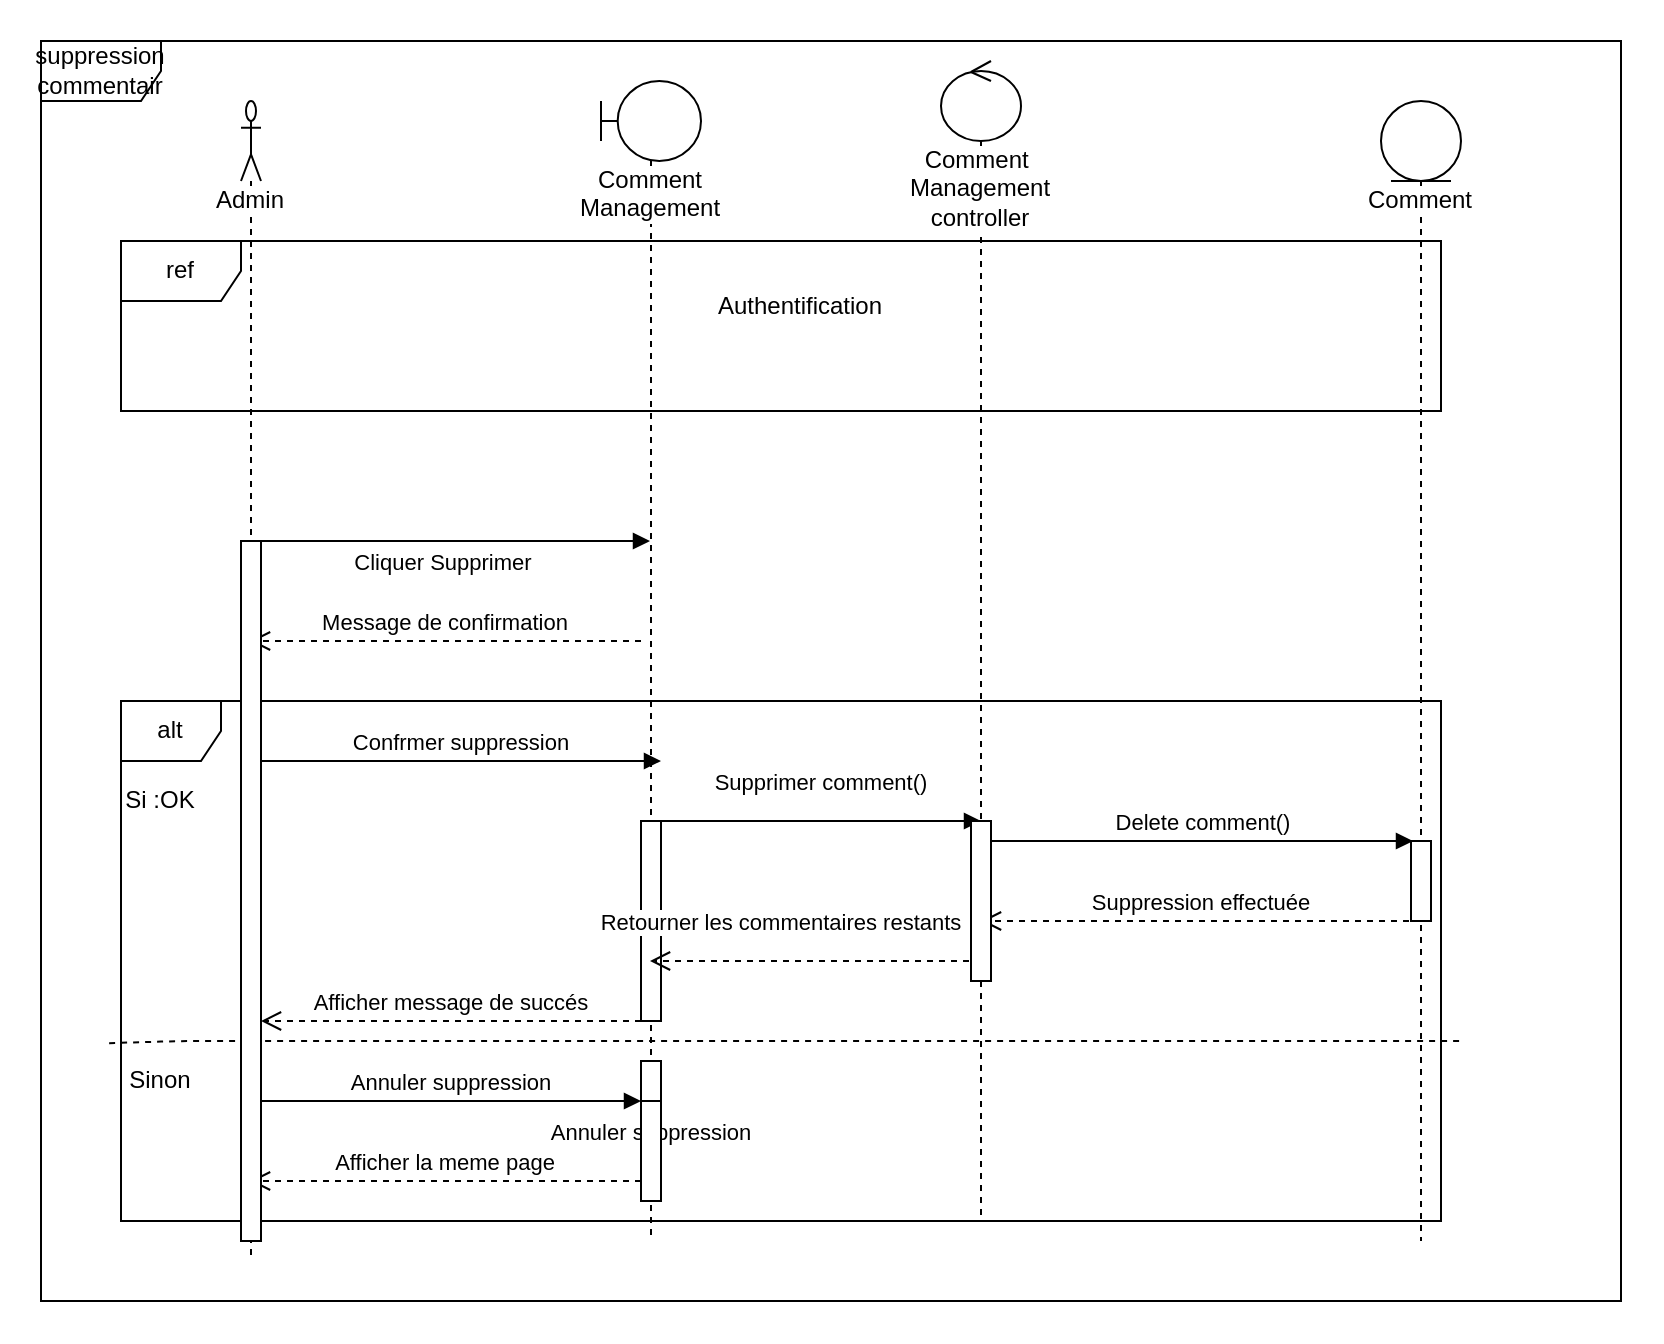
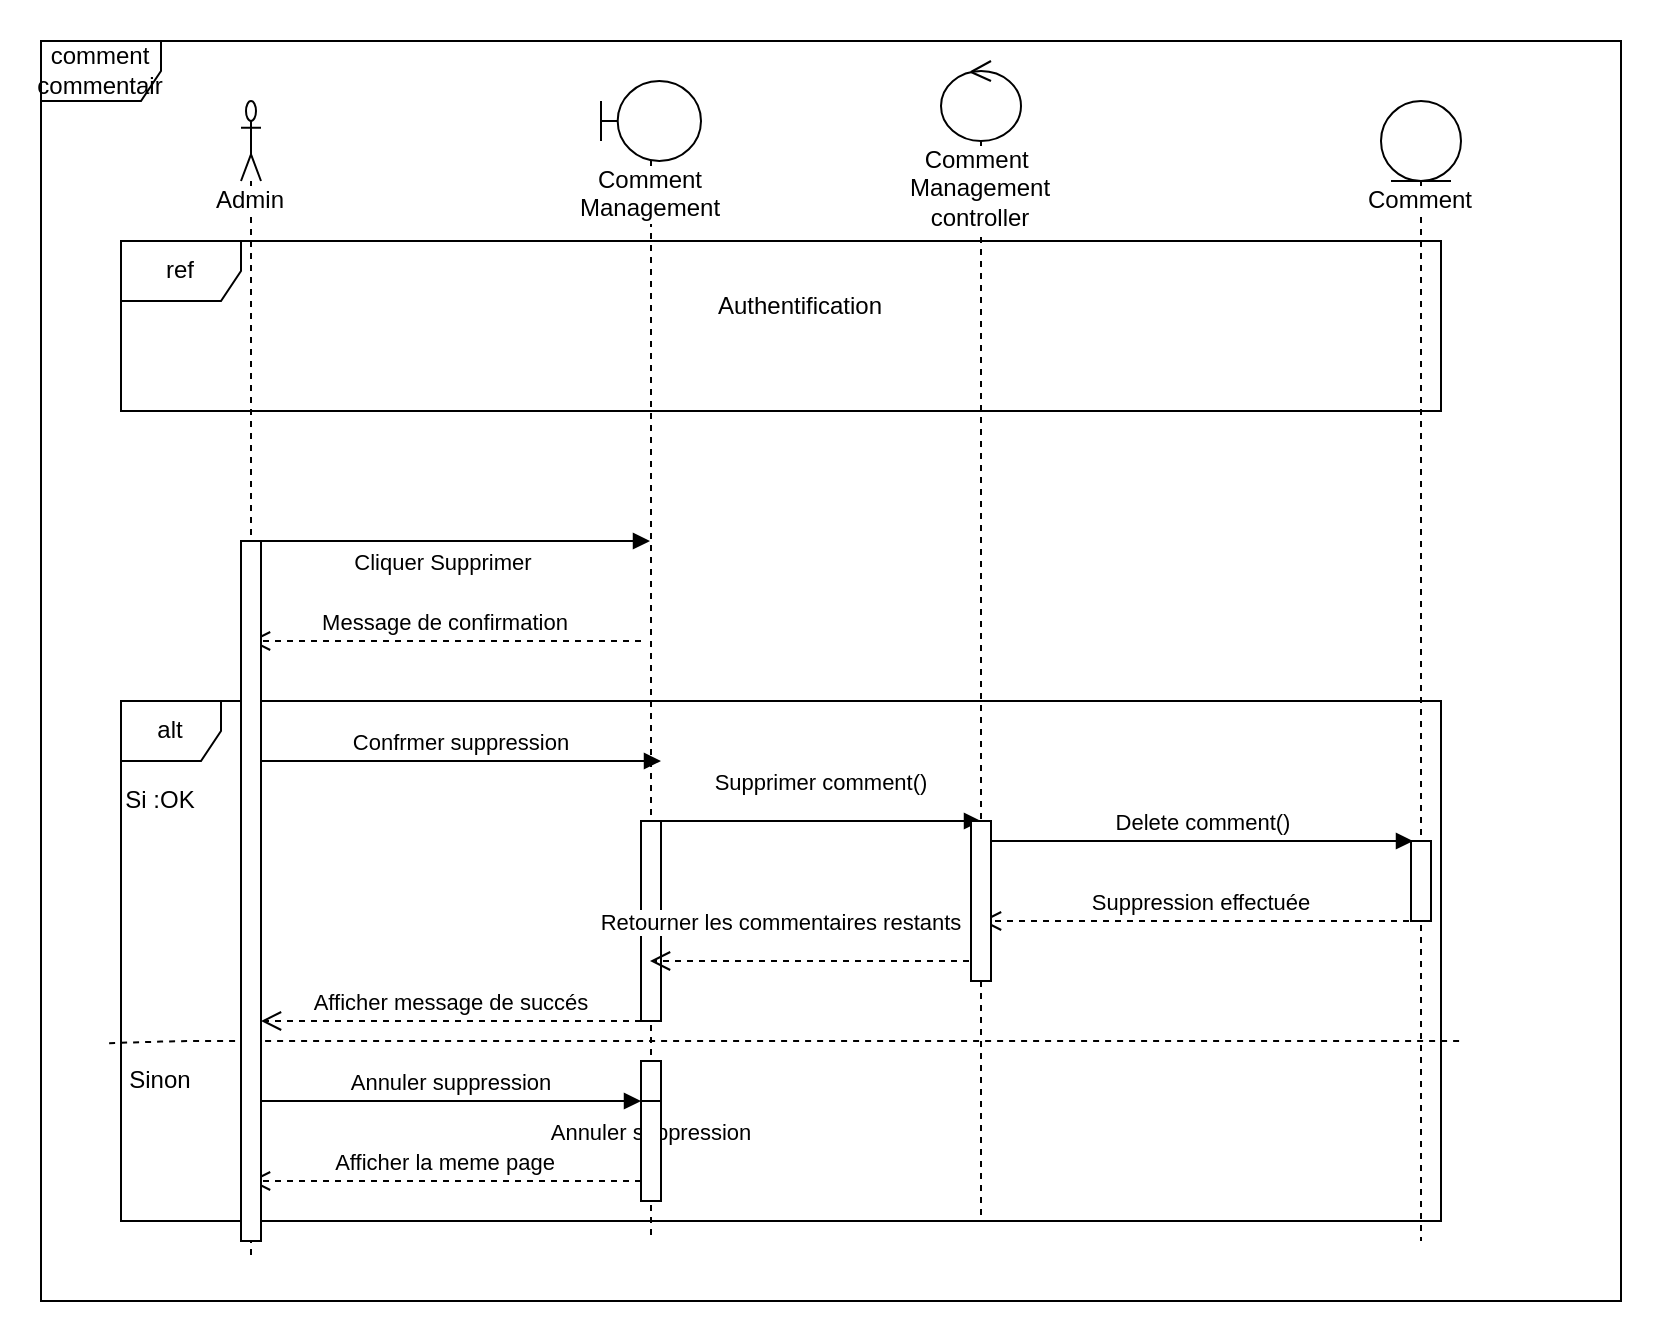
node "suppression commentair": label "suppression commentair" -> "comment commentair"
